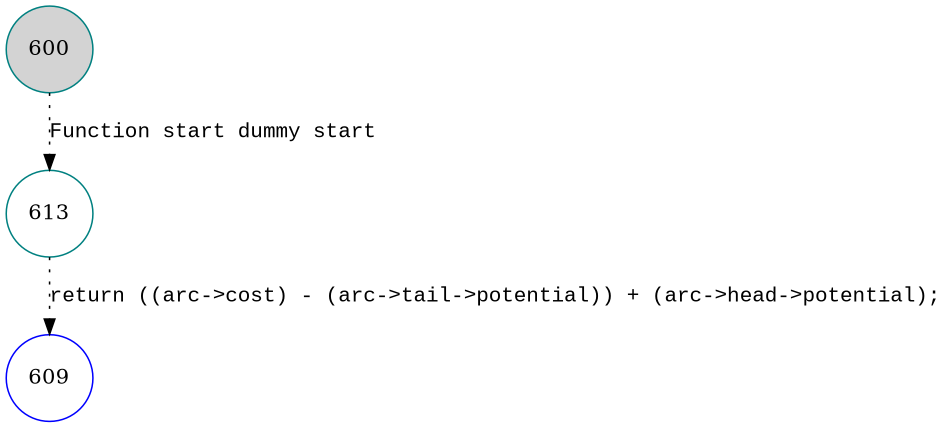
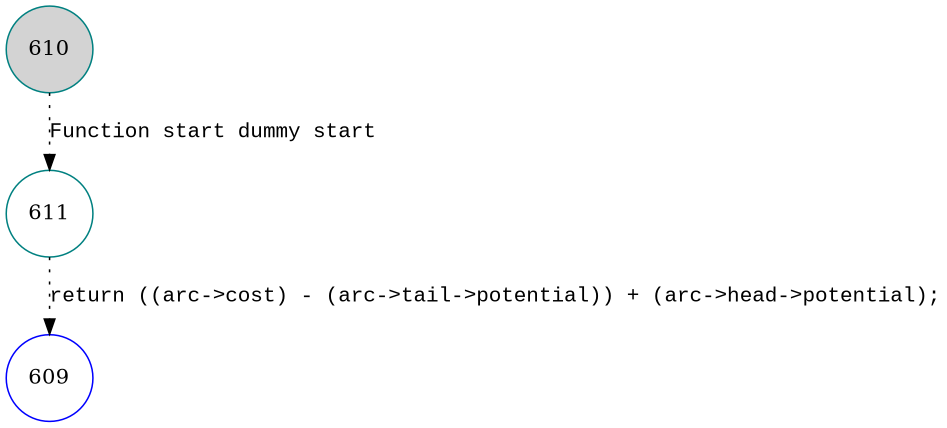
node "600": label "600" -> "610"
node "613": label "613" -> "611"
